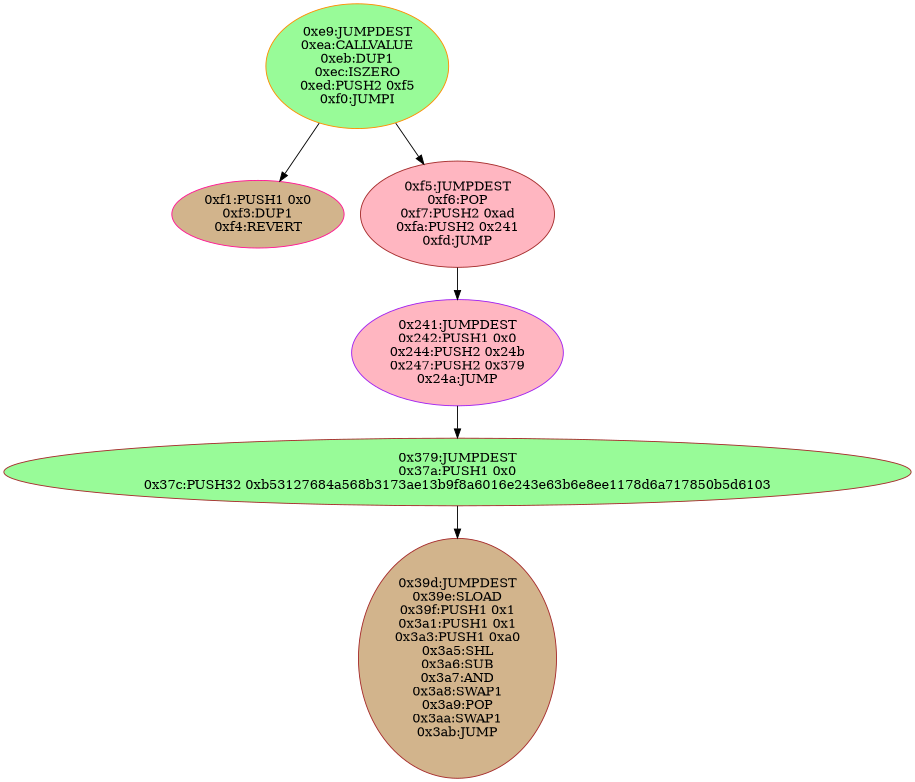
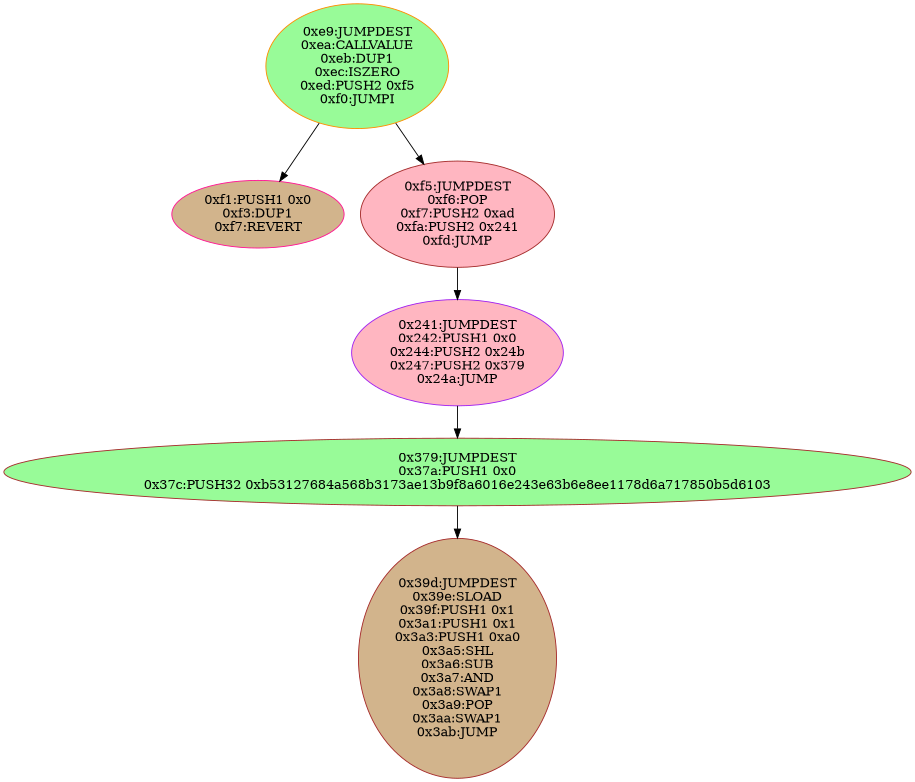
node "0xf1:PUSH1 0x0 0xf3:DUP1 0xf4:REVERT": label "0xf1:PUSH1 0x0 0xf3:DUP1 0xf4:REVERT" -> "0xf1:PUSH1 0x0 0xf3:DUP1 0xf7:REVERT"
